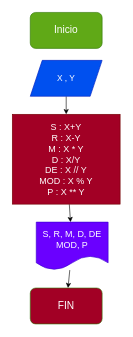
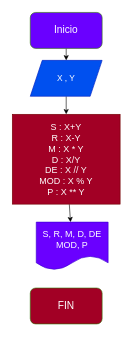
node "Inicio": fillcolor #60a917 -> #6a00ff
edge "Inicio" -> "X , Y": added
edge "S, R, M, D, DEMOD, P" -> "FIN": removed
